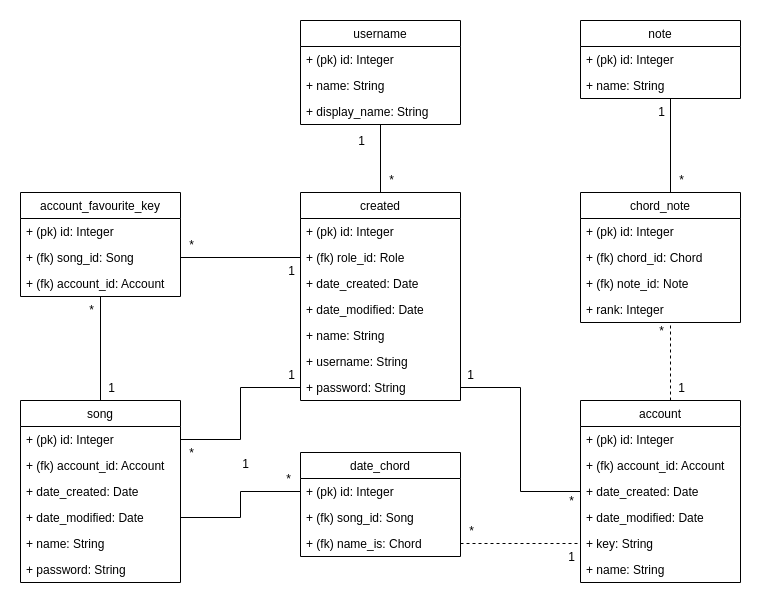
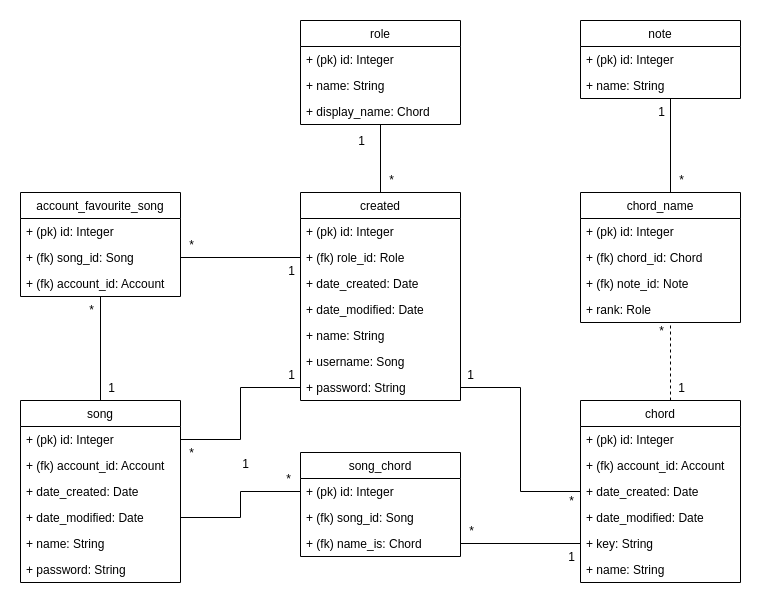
node "username": label "username" -> "role"
node "+ display_name: String": label "+ display_name: String" -> "+ display_name: Chord"
node "account_favourite_key": label "account_favourite_key" -> "account_favourite_song"
node "chord_note": label "chord_note" -> "chord_name"
node "+ rank: Integer": label "+ rank: Integer" -> "+ rank: Role"
node "+ username: String": label "+ username: String" -> "+ username: Song"
node "account": label "account" -> "chord"
node "date_chord": label "date_chord" -> "song_chord"
edge "+ (fk) name_is: Chord" -- "+ key: String": style dashed -> solid
